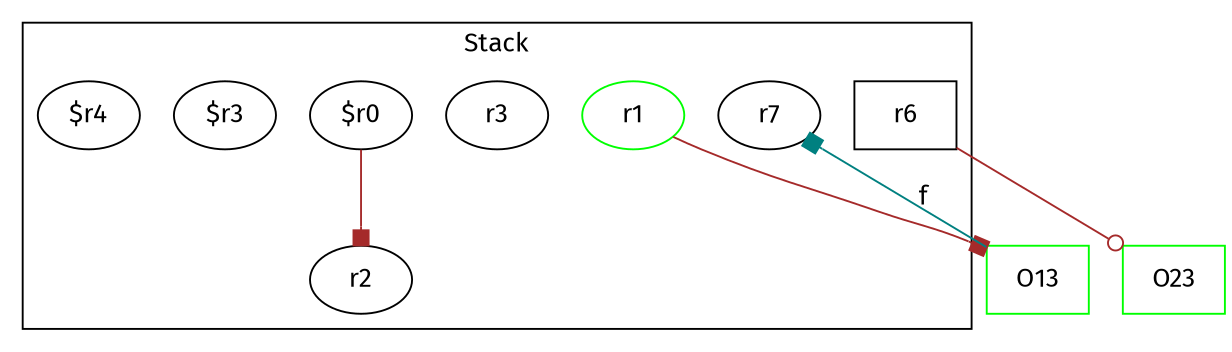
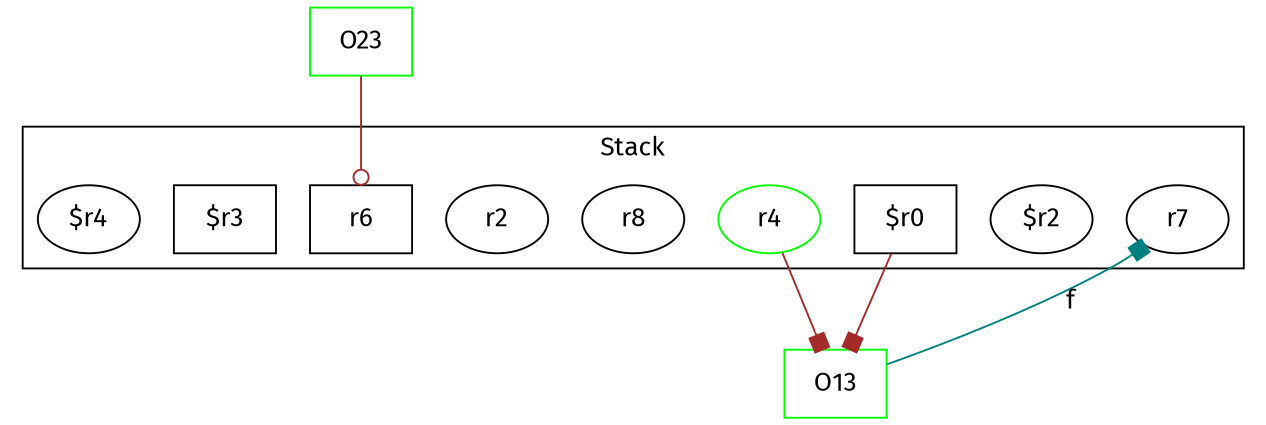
node "$r3": shape ellipse -> box
node "$r0": shape ellipse -> box
node "r3": label "r3" -> "r8"
node "r1": label "r1" -> "r4"
edge "$r0" -> "r2": now "$r0" -> "O13"
edge "r6" -> "O23": reversed
node "$r2": added
